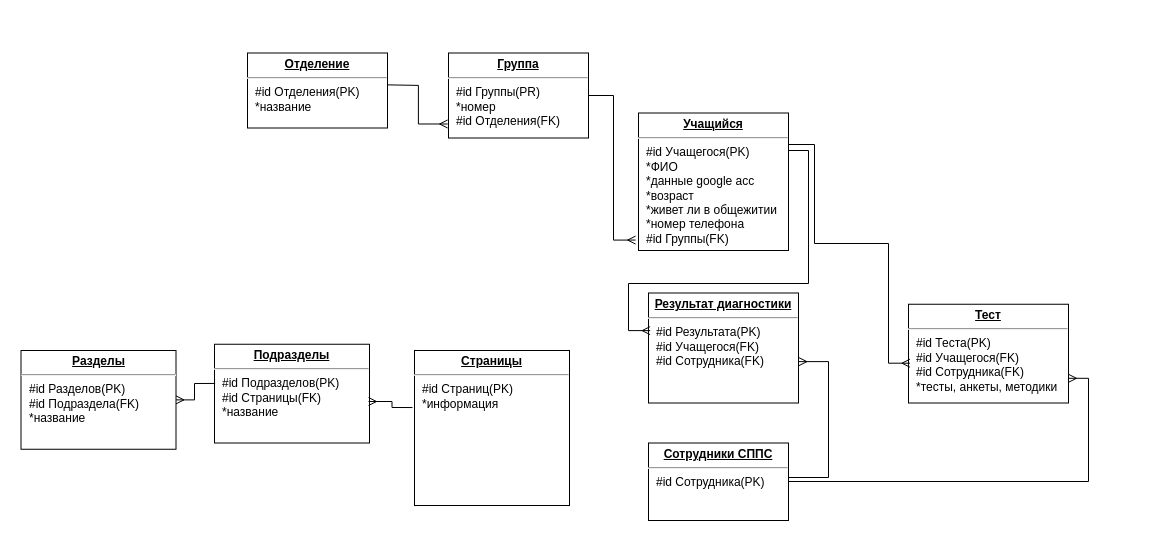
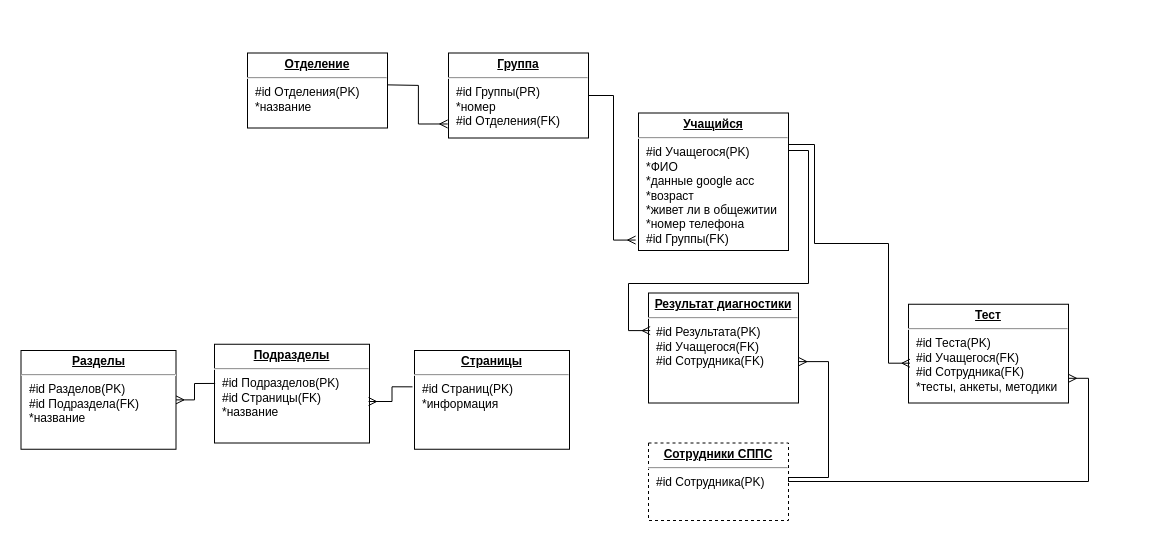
node "Страницы #id Страниц(PK) *информация": size 155x155 -> 155x99
node "Сотрудники СППС #id Сотрудника(PK)": style solid -> dashed
